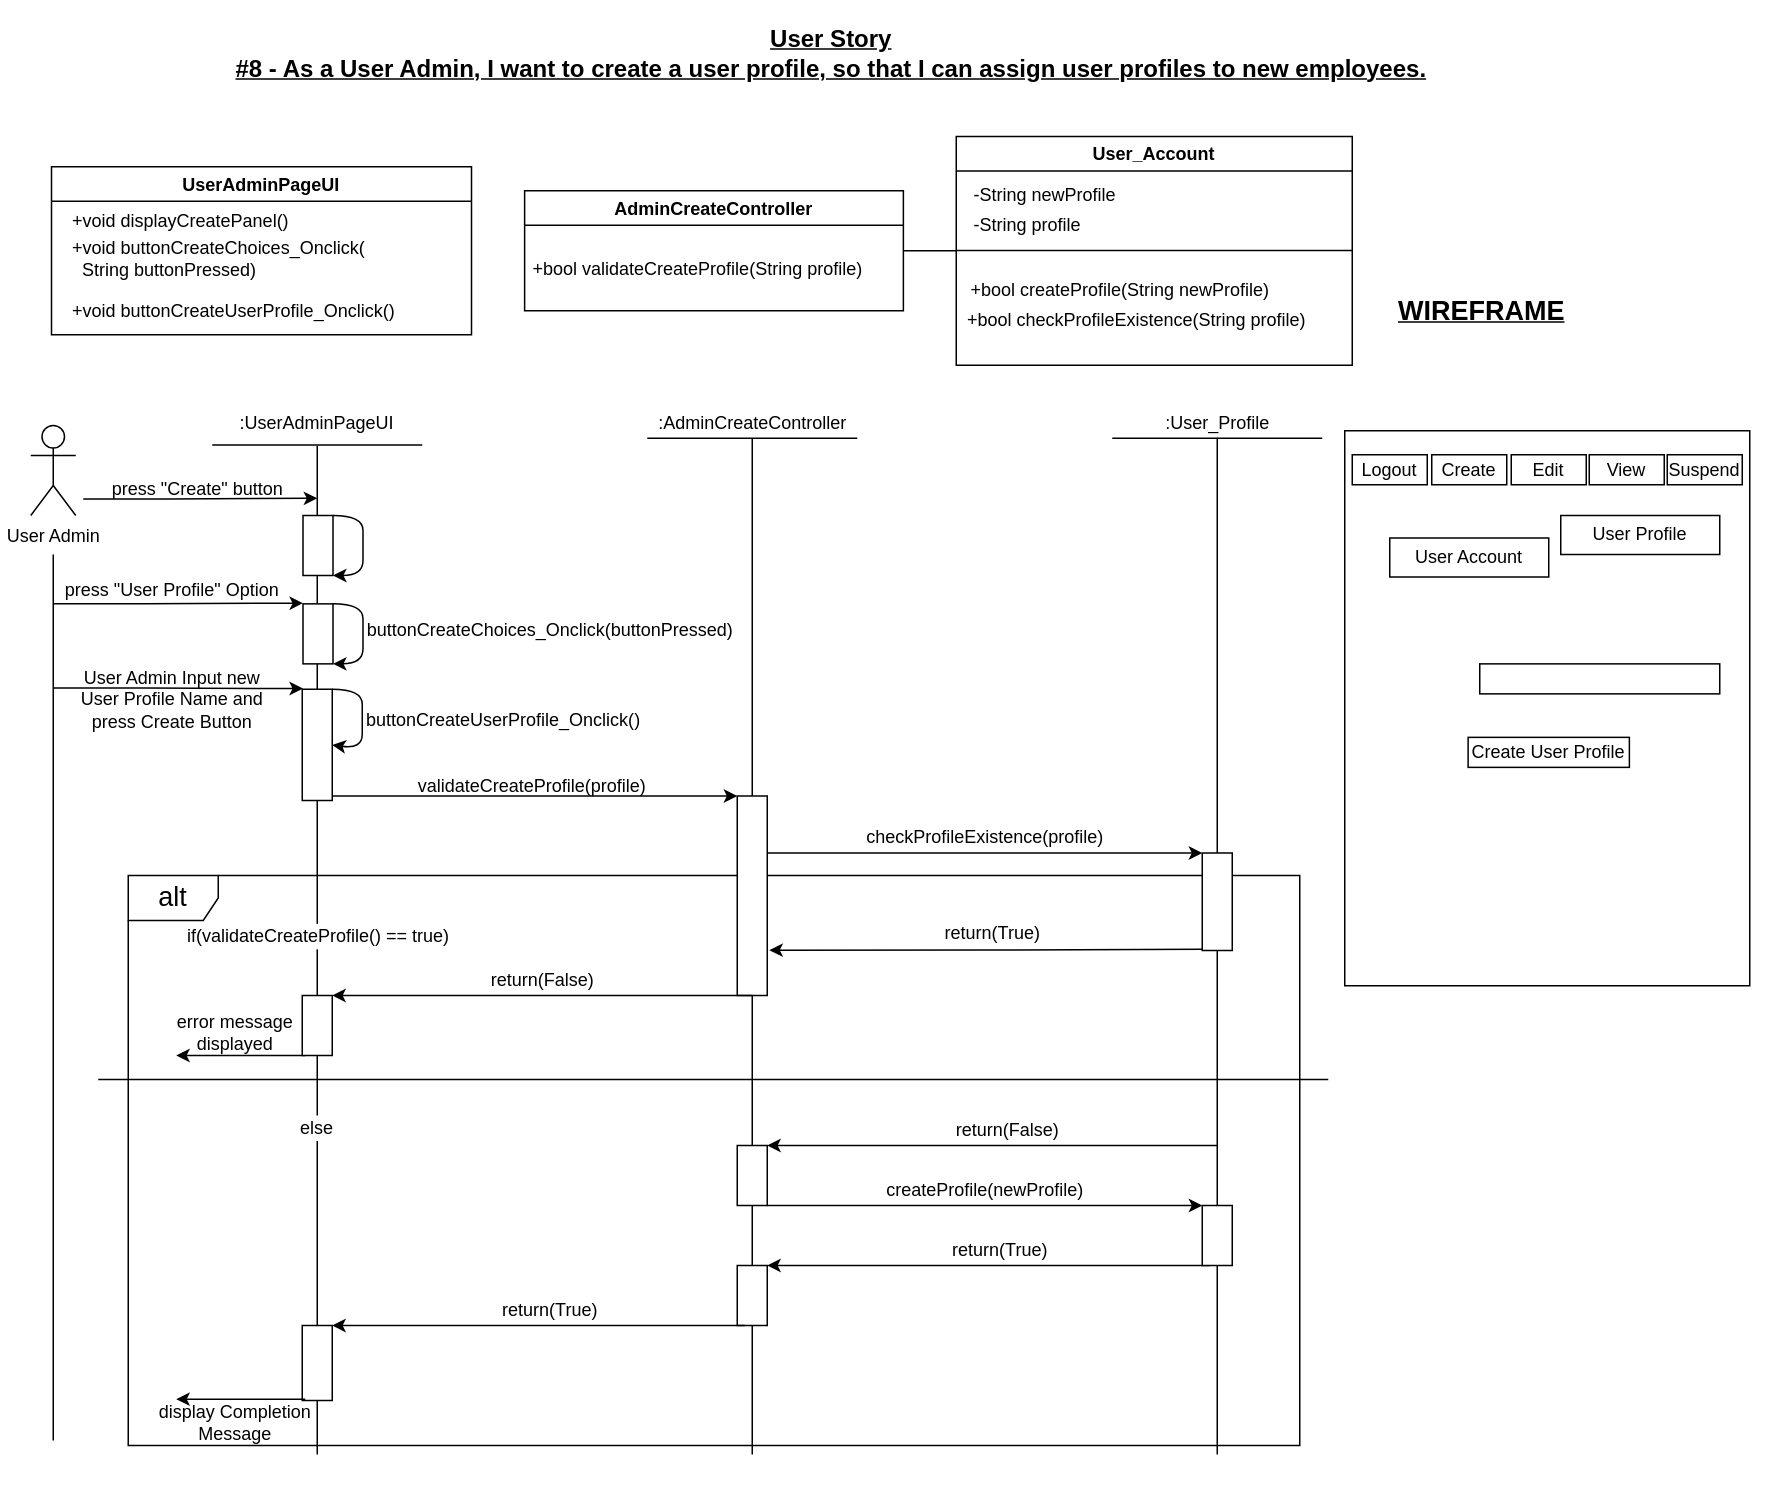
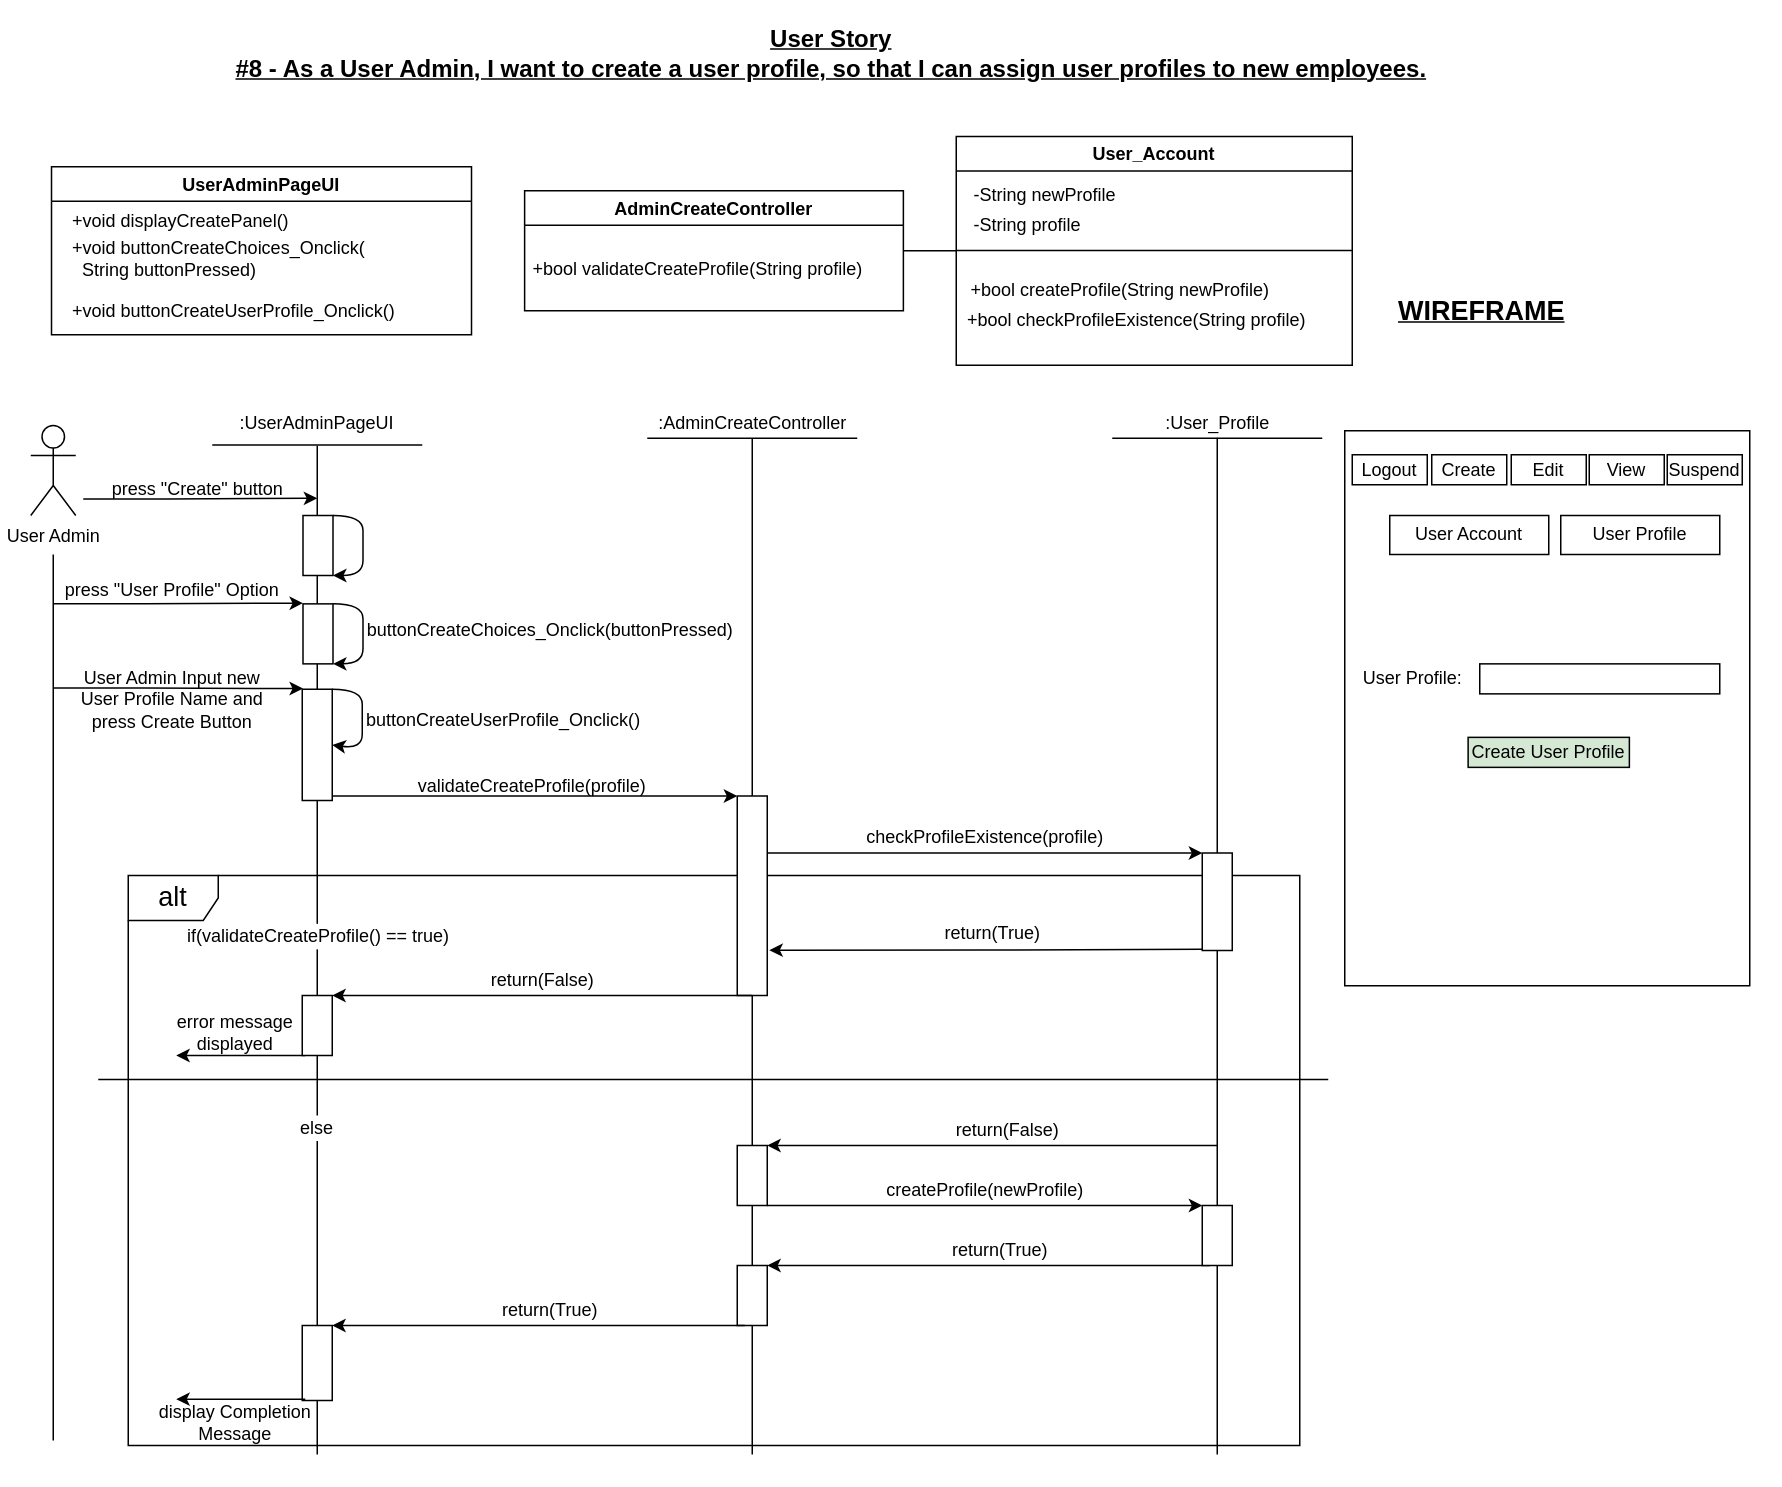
node "User Account": moved (1469, 557) -> (1469, 535)
node "User Profile:": added
node "Create User Profile": fillcolor #ffffff -> #d5e8d4
